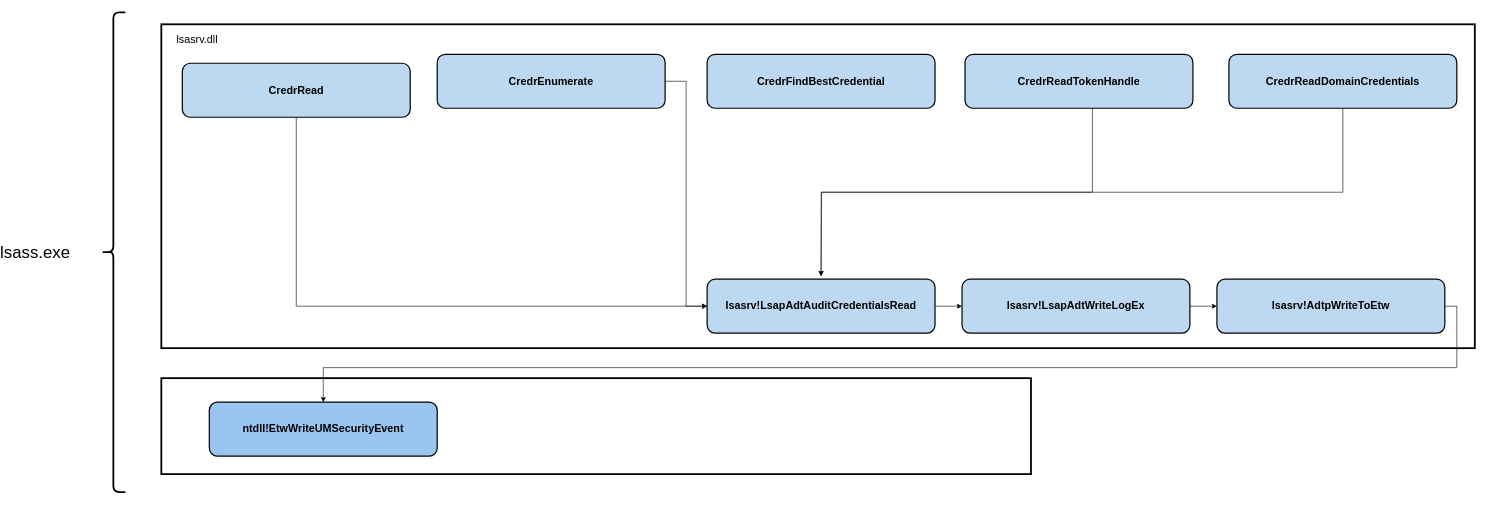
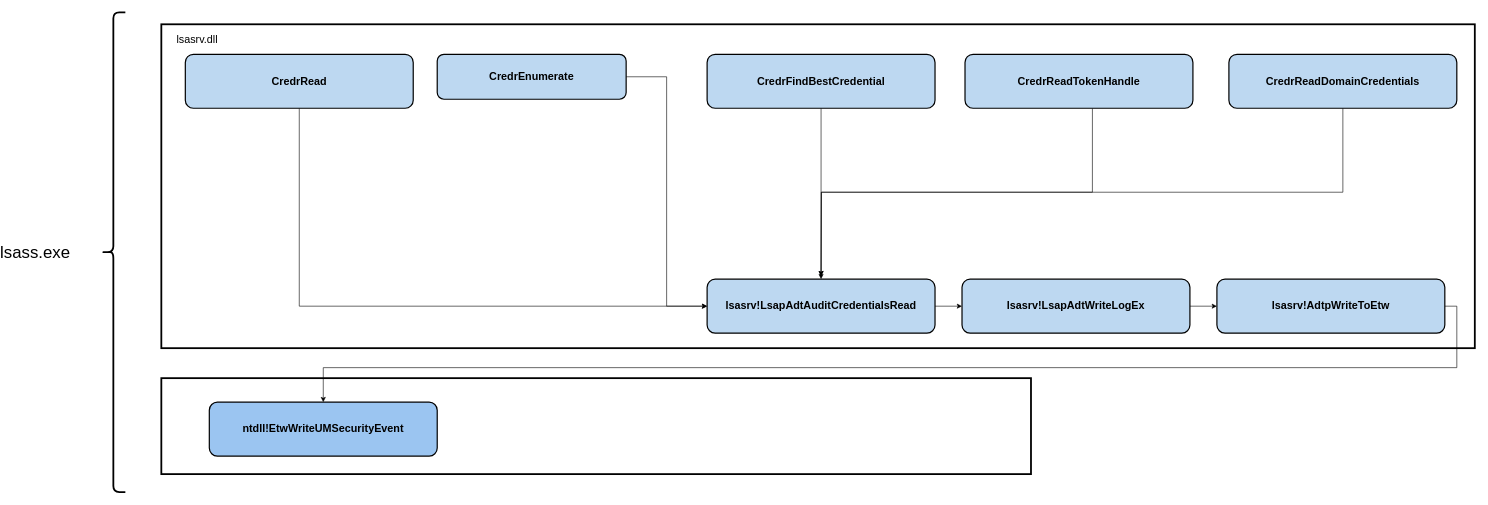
node "CredrEnumerate": size 228x54 -> 189x45
node "CredrRead": moved (296, 90) -> (299, 81)
edge "CredrFindBestCredential" -> "lsasrv!LsapAdtAuditCredentialsRead": added
